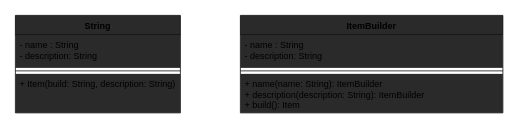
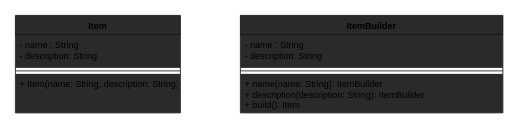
node "String": label "String" -> "Item"
node "+ Item(build: String, description: String)": label "+ Item(build: String, description: String)" -> "+ Item(name: String, description: String)"
